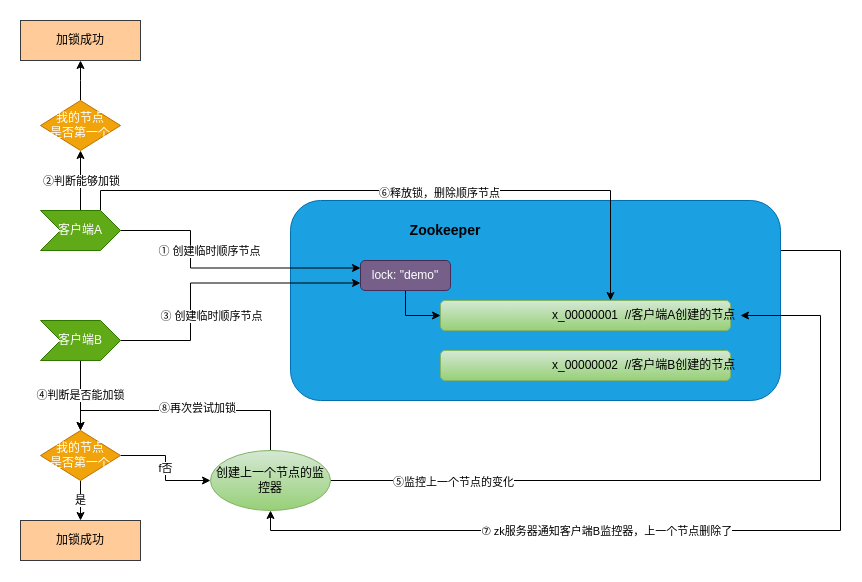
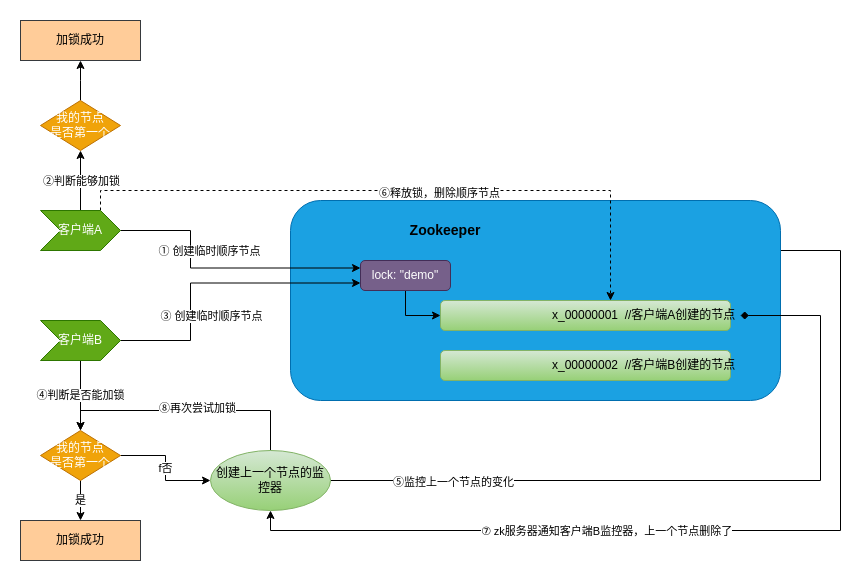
edge "客户端A" -> "x_00000001": style solid -> dashed
edge "创建上一个节点的监控器" -> "//客户端A创建的节点": arrowhead classic -> diamond
